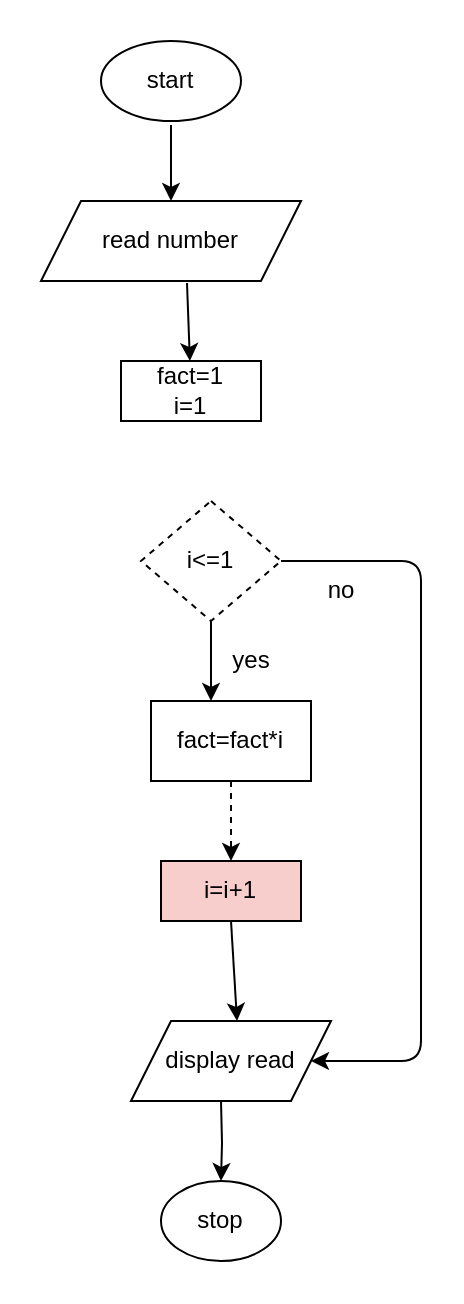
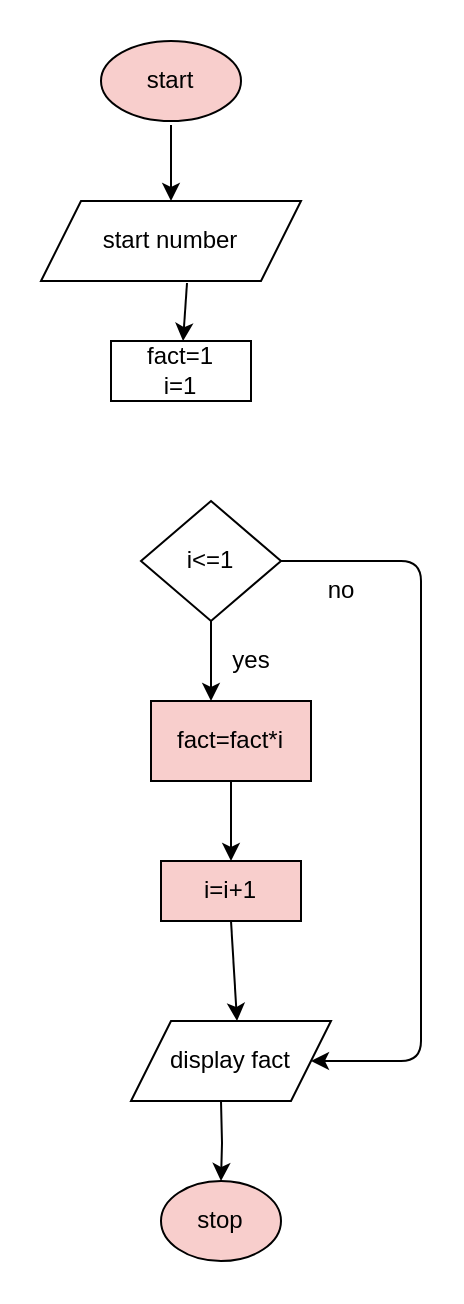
node "start": fillcolor #ffffff -> #f8cecc
node "read number": label "read number" -> "start number"
node "fact=1 i=1": moved (191, 391) -> (181, 371)
node "i<=1": style dashed -> solid
node "fact=fact*i": fillcolor #ffffff -> #f8cecc
edge "fact=fact*i" -> "i=i+1": style dashed -> solid
node "display read": label "display read" -> "display fact"
node "stop": fillcolor #ffffff -> #f8cecc
